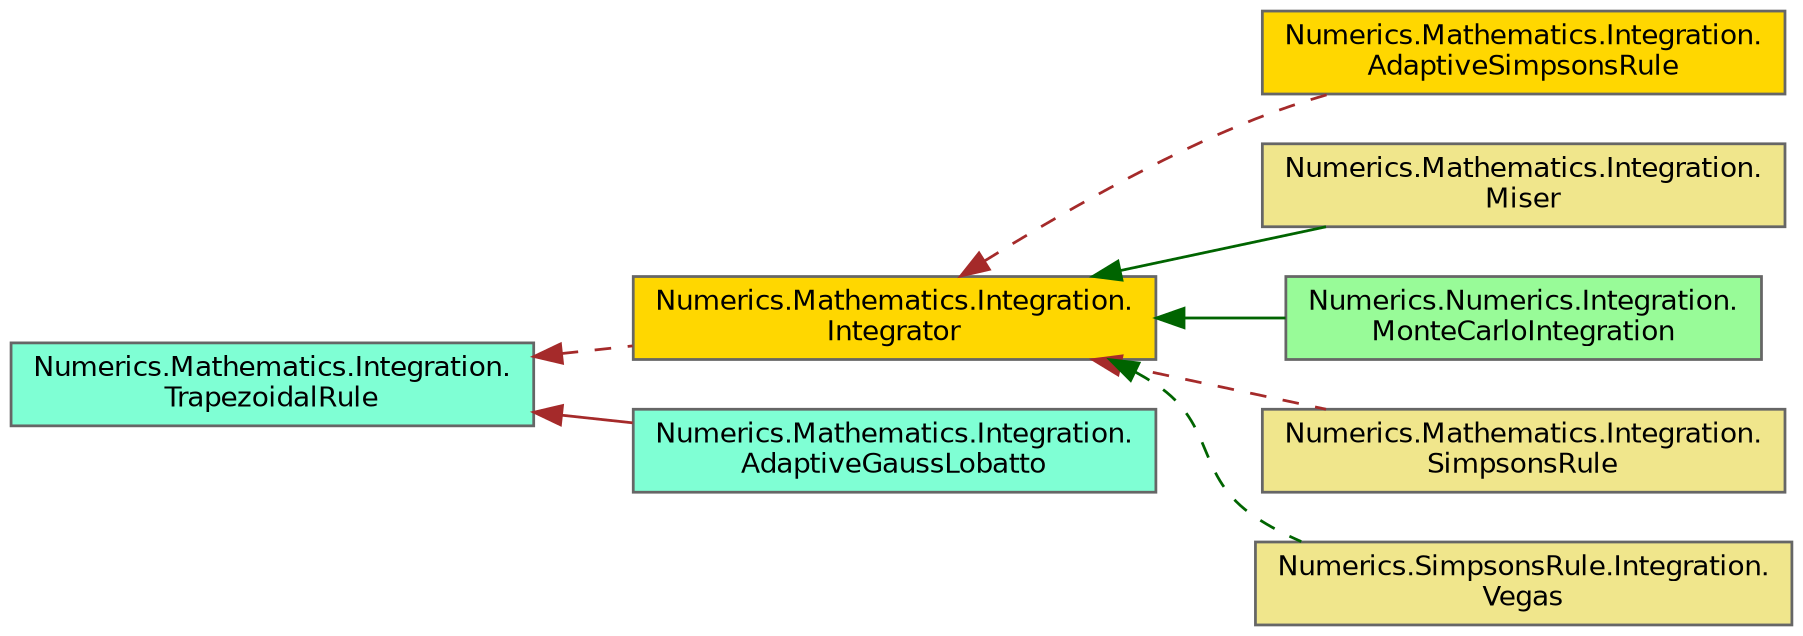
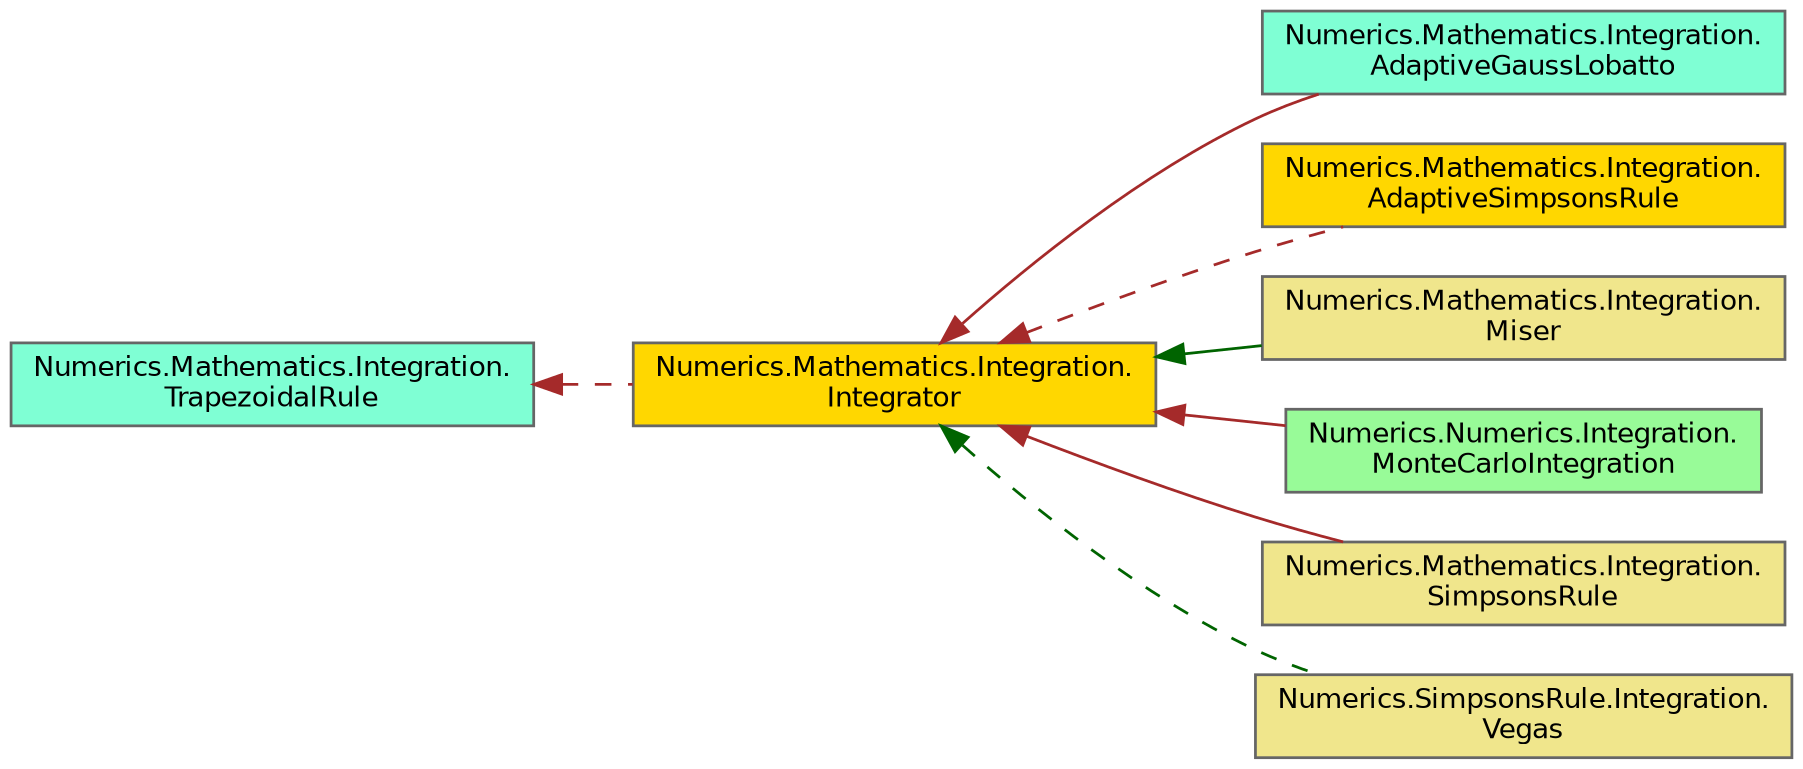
edge "Numerics.Numerics.Integration. MonteCarloIntegration" -> "Numerics.Mathematics.Integration. Integrator": color darkgreen -> brown
edge "Numerics.Mathematics.Integration. SimpsonsRule" -> "Numerics.Mathematics.Integration. Integrator": style dashed -> solid
edge "Numerics.Mathematics.Integration. AdaptiveGaussLobatto" -> "Numerics.Mathematics.Integration. TrapezoidalRule": now "Numerics.Mathematics.Integration. AdaptiveGaussLobatto" -> "Numerics.Mathematics.Integration. Integrator"
